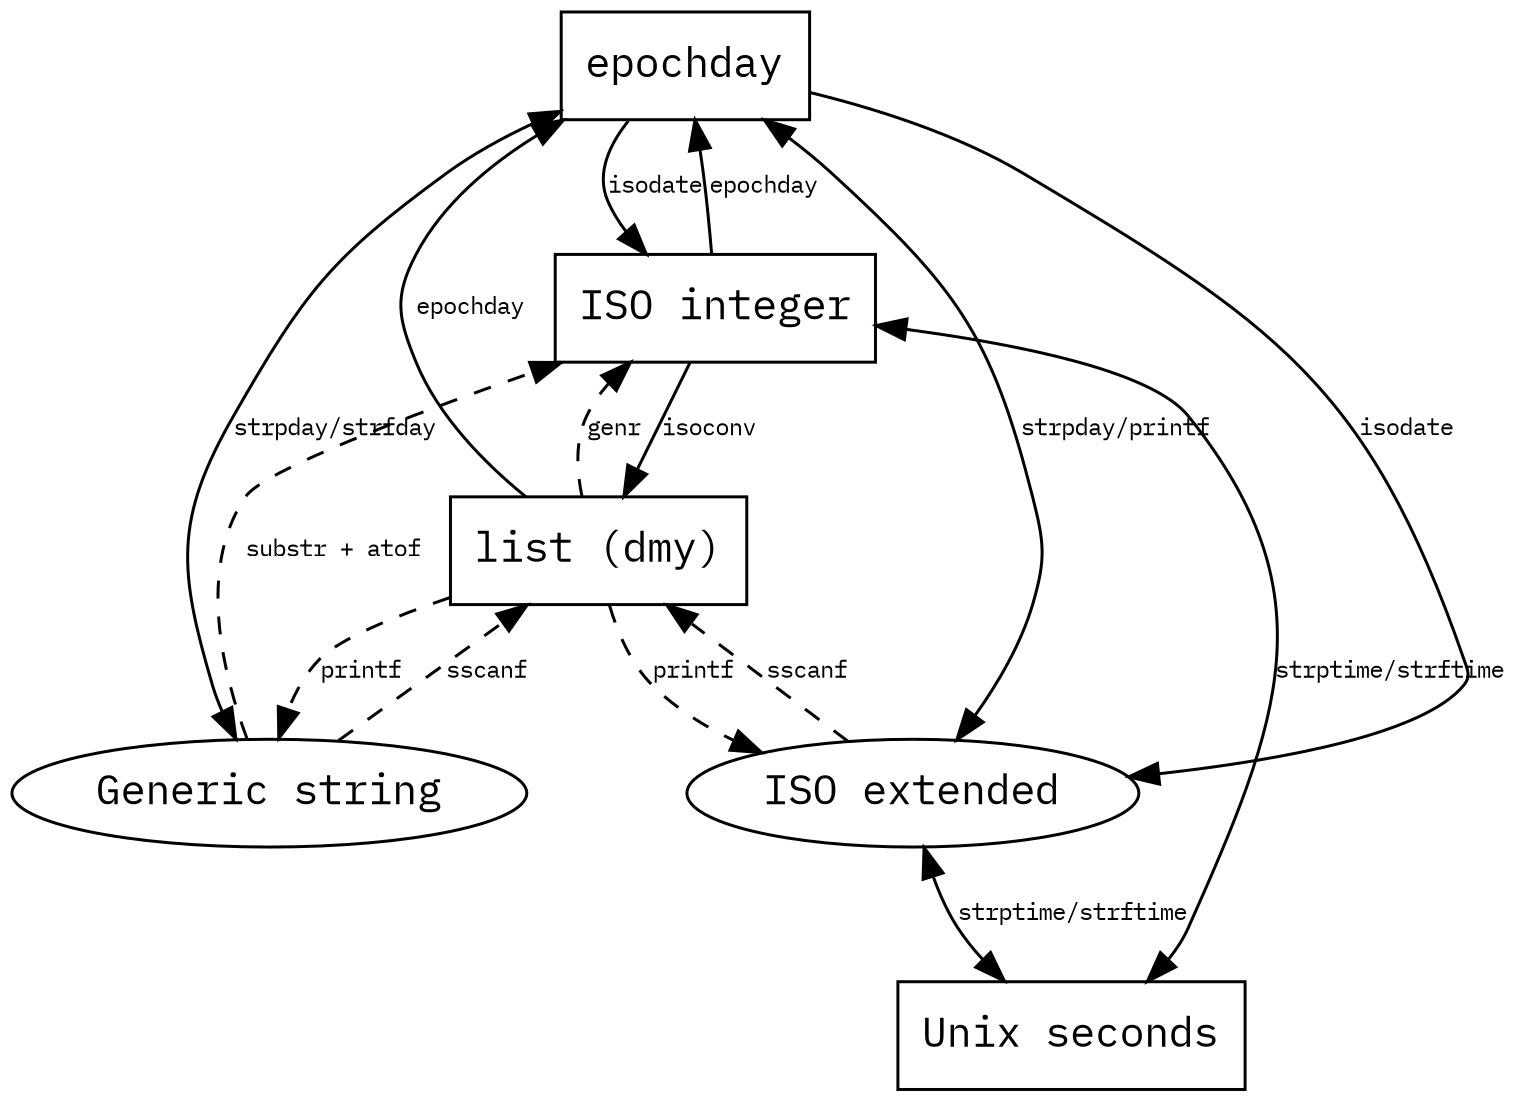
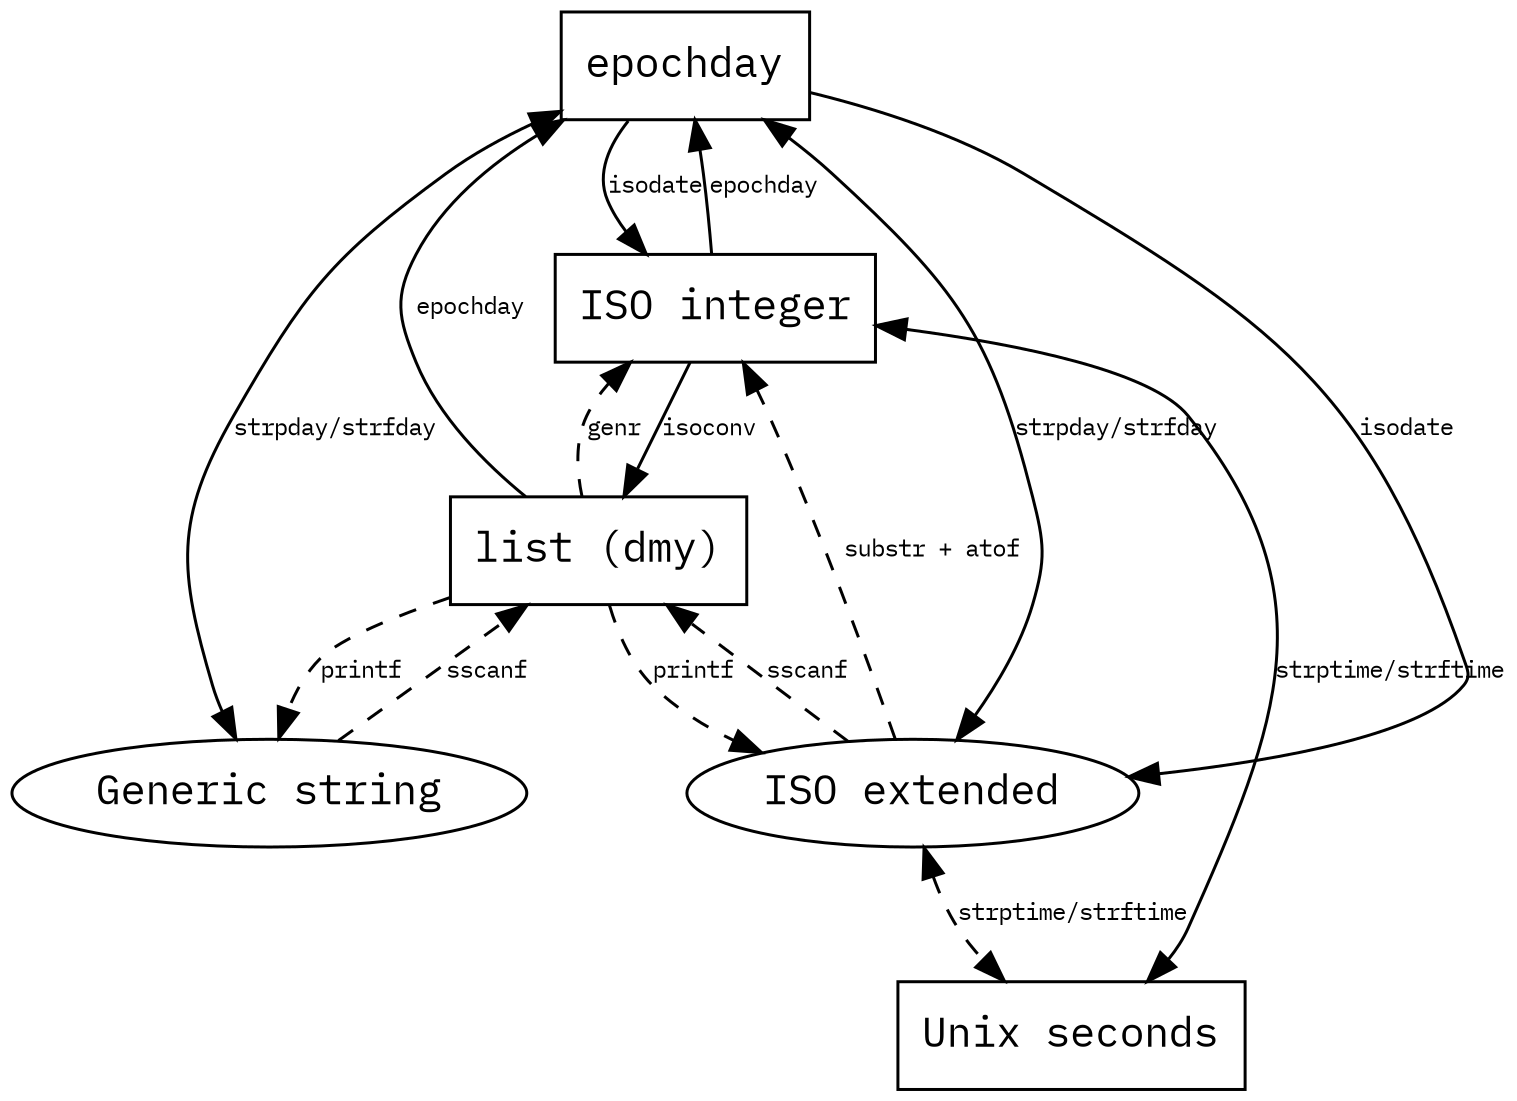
edge "epochday" -- "ISO extended": label "strpday/printf" -> "strpday/strfday"
edge "Generic string" -> "ISO integer": now "ISO extended" -> "ISO integer"
edge "ISO extended" -- "Unix seconds": style solid -> dashed
